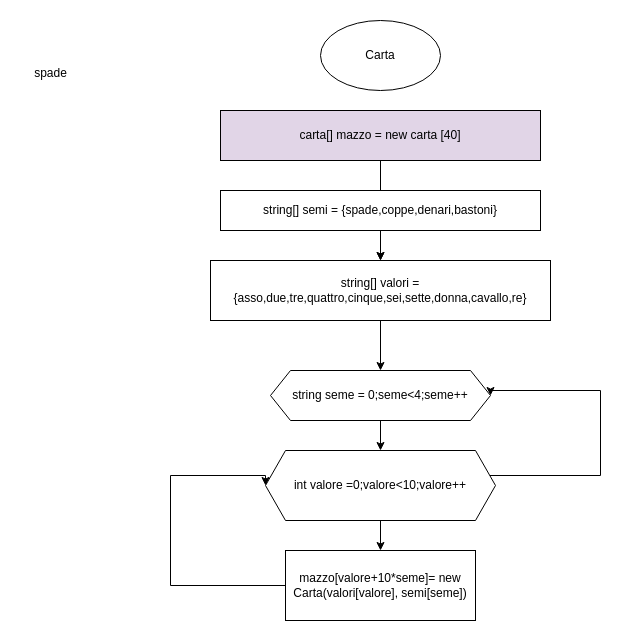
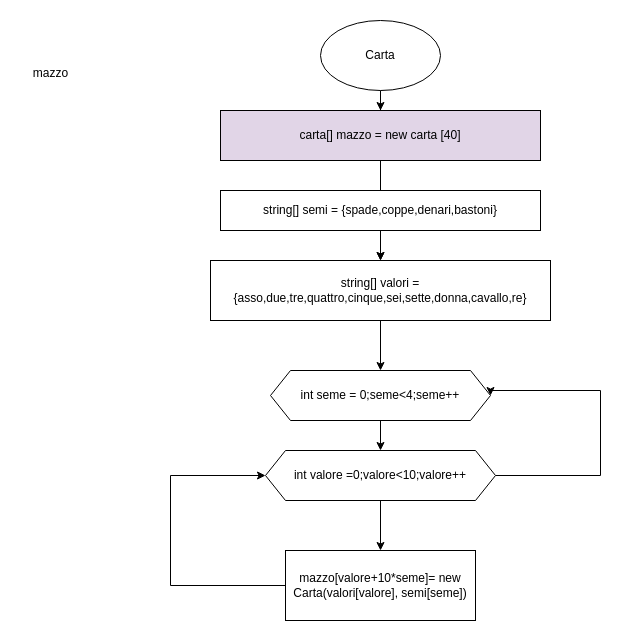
node "spade": label "spade" -> "mazzo"
edge "Carta" -> "carta[] mazzo = new carta [40]": added
node "string seme = 0;seme<4;seme++": label "string seme = 0;seme<4;seme++" -> "int seme = 0;seme<4;seme++"
node "int valore =0;valore<10;valore++": size 230x70 -> 230x50
